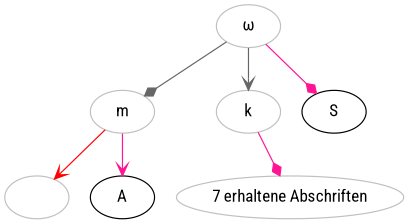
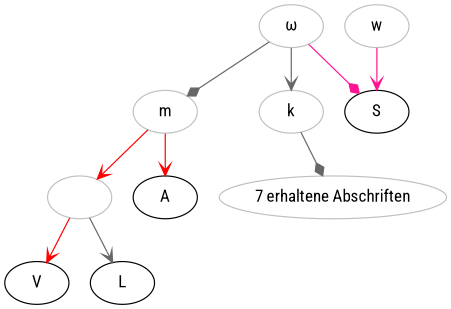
node "w": added
edge "k" -> "7 erhaltene Abschriften": color deeppink -> gray40
edge "m" -> "A": color deeppink -> red
node "V": added
node "L": added
